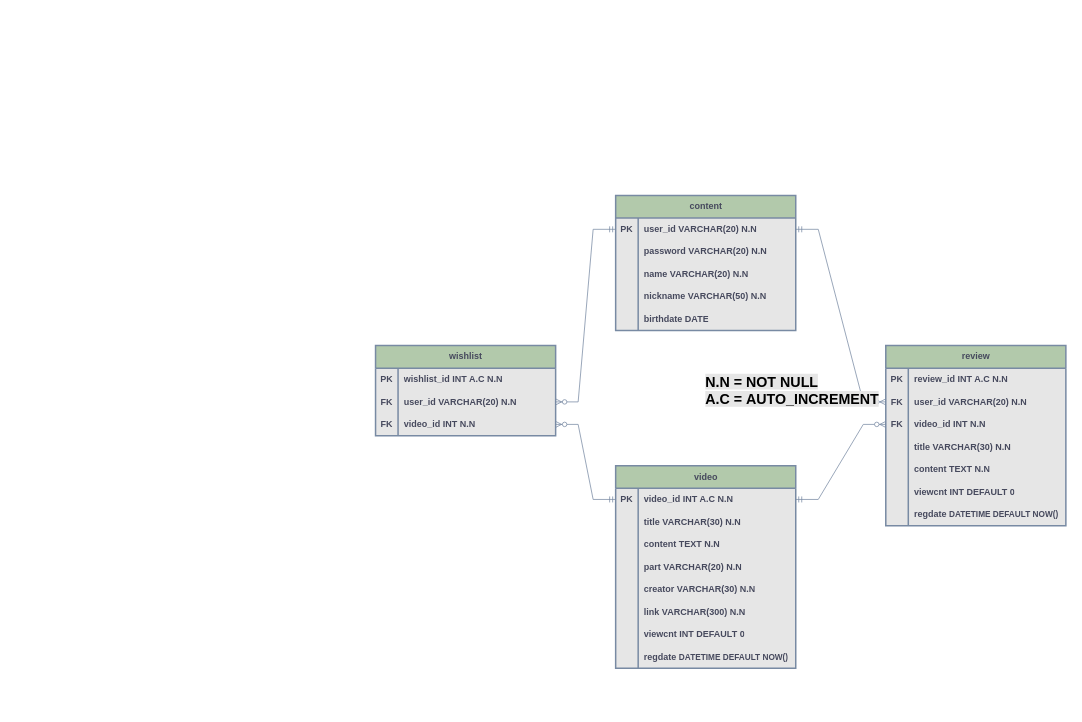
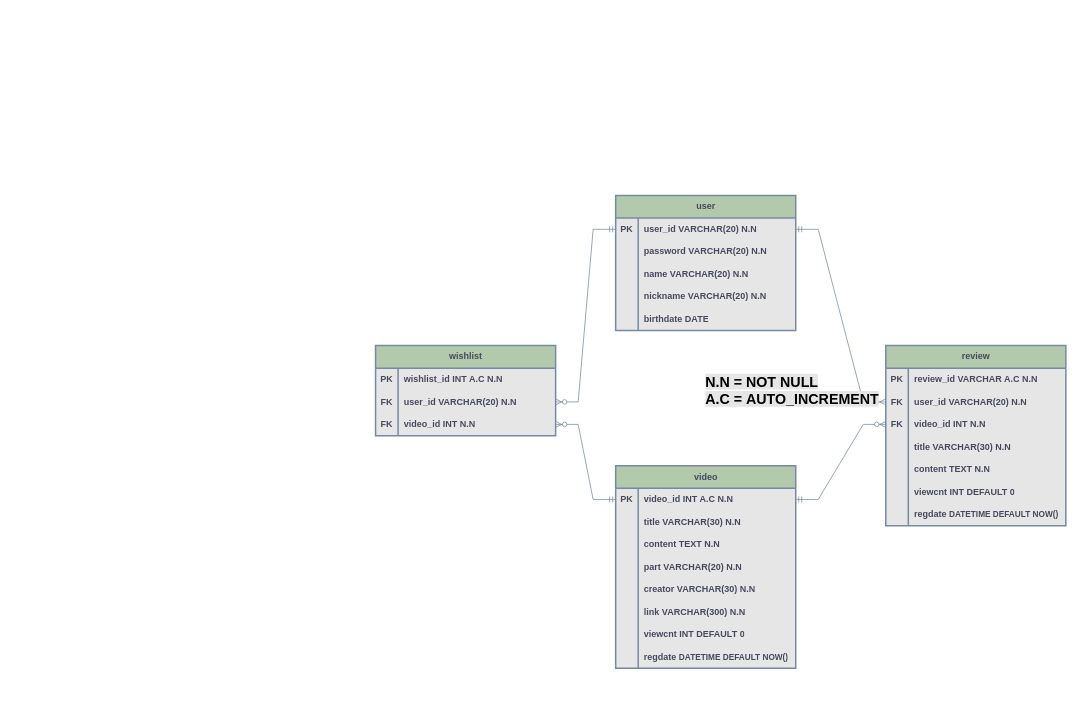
node "content": label "content" -> "user"
node "nickname VARCHAR(50) N.N": label "nickname VARCHAR(50) N.N" -> "nickname VARCHAR(20) N.N"
node "review_id INT A.C N.N": label "review_id INT A.C N.N" -> "review_id VARCHAR A.C N.N"
